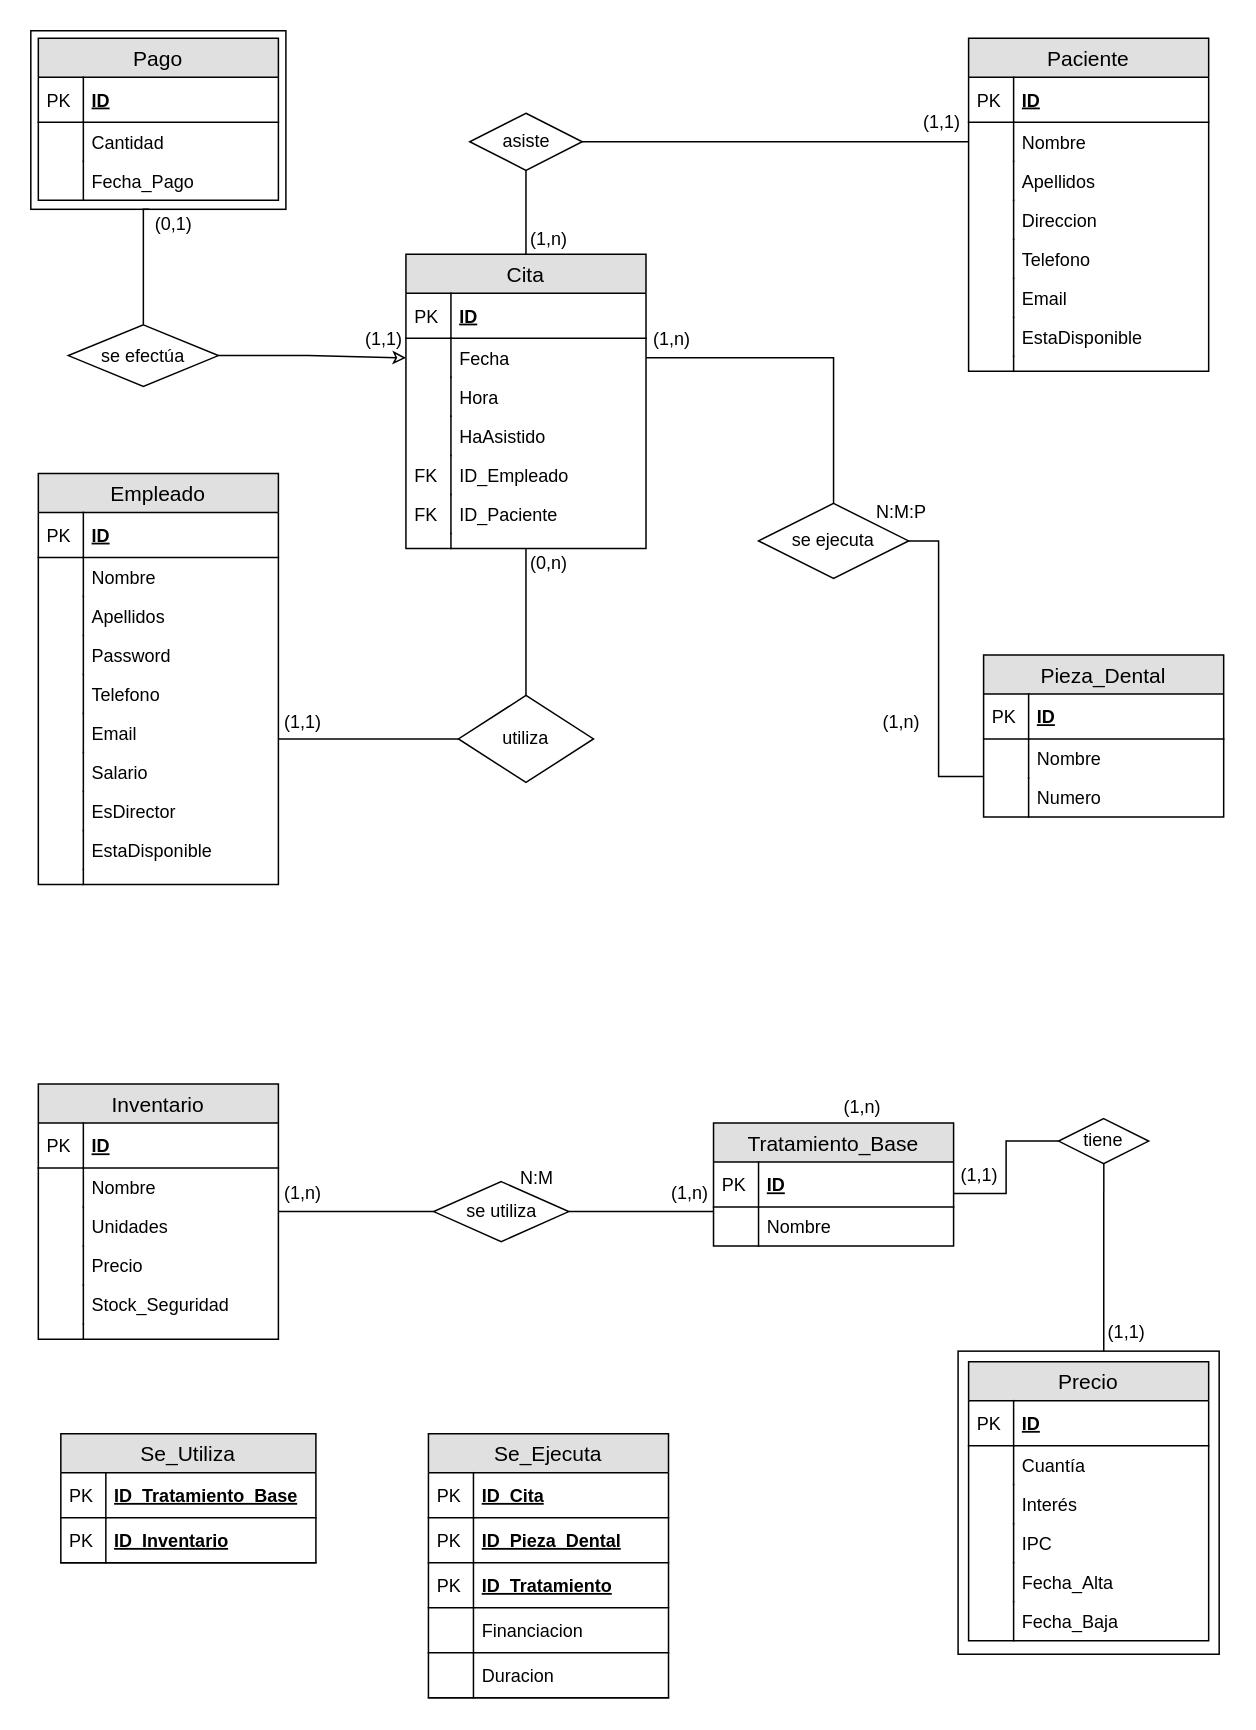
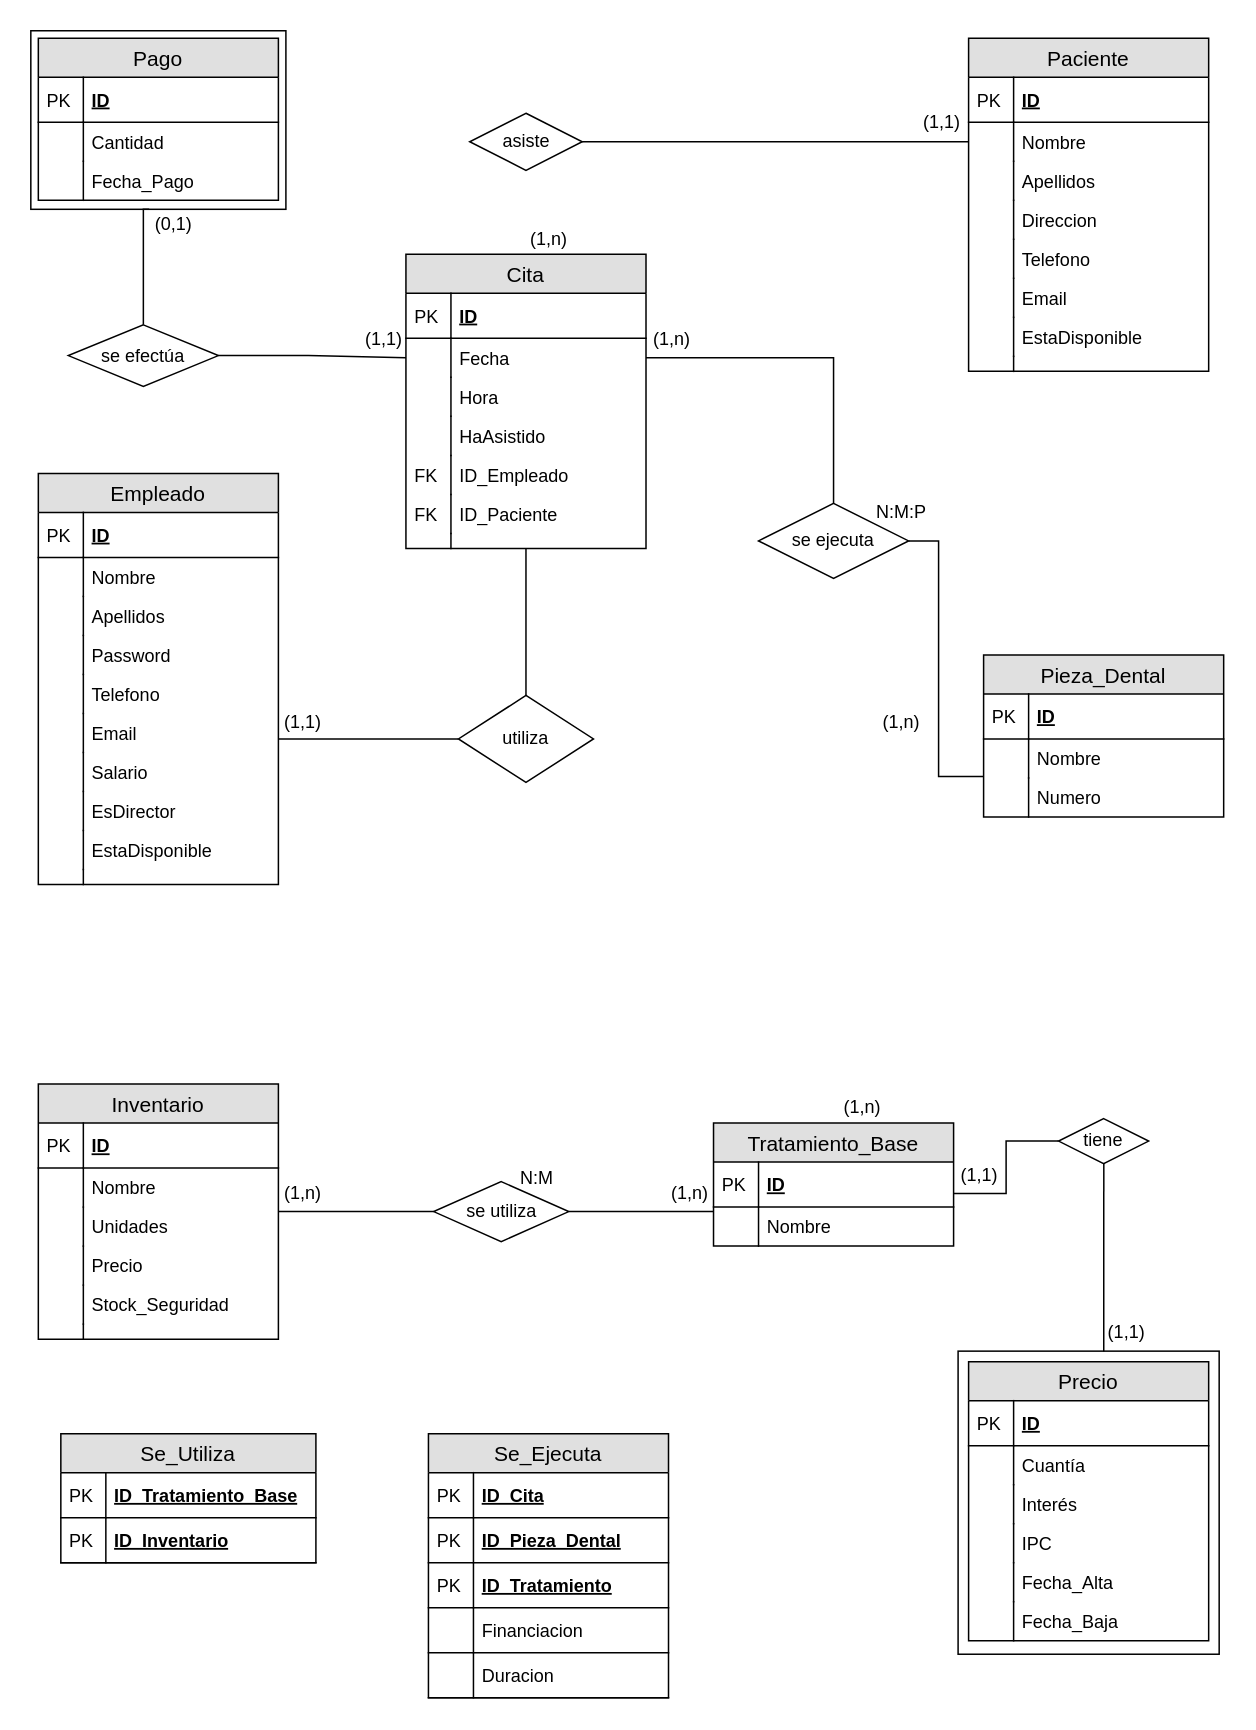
edge "asiste" -- "Cita": removed
edge "se efectúa" -> "Fecha": arrowhead classic -> none
node "(0,n)": removed
